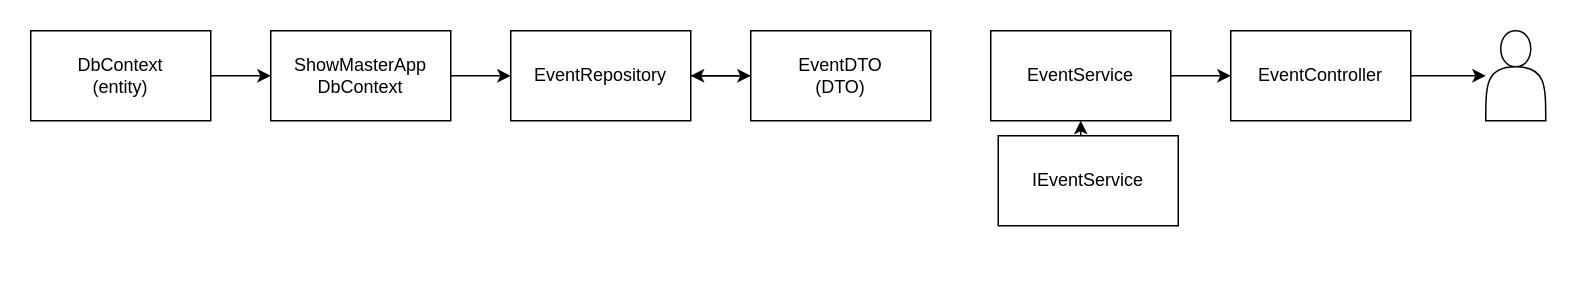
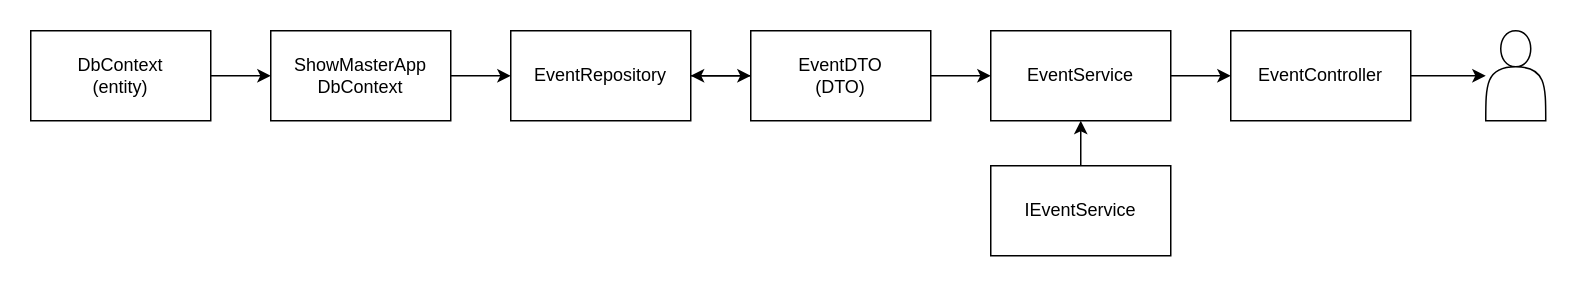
edge "EventDTO (DTO)" -> "EventService": added
node "IEventService": moved (1088, 181) -> (1081, 211)
